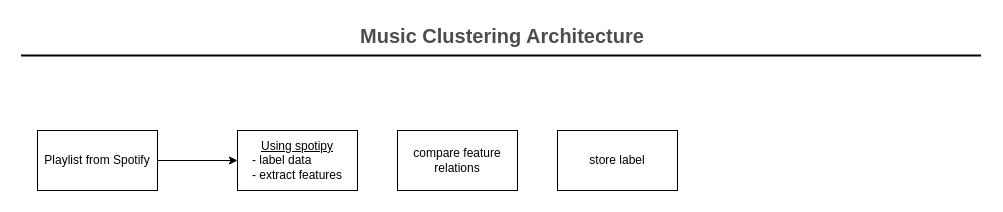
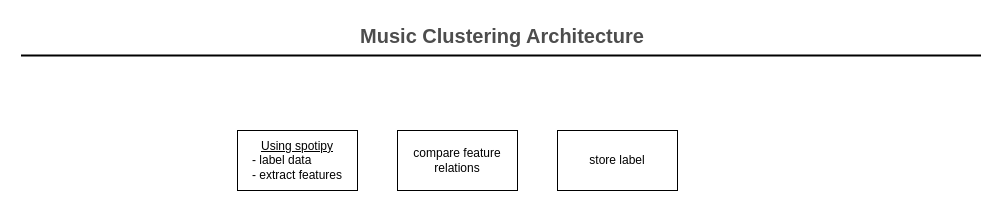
node "Playlist from Spotify": removed
edge "Playlist from Spotify" -> "Using spotipy - label data - extract features": removed
